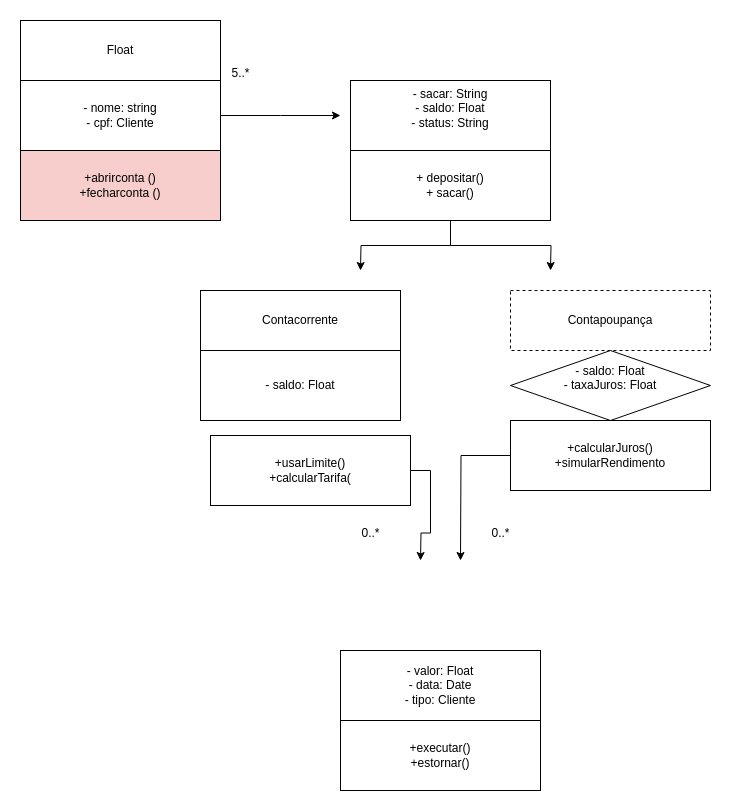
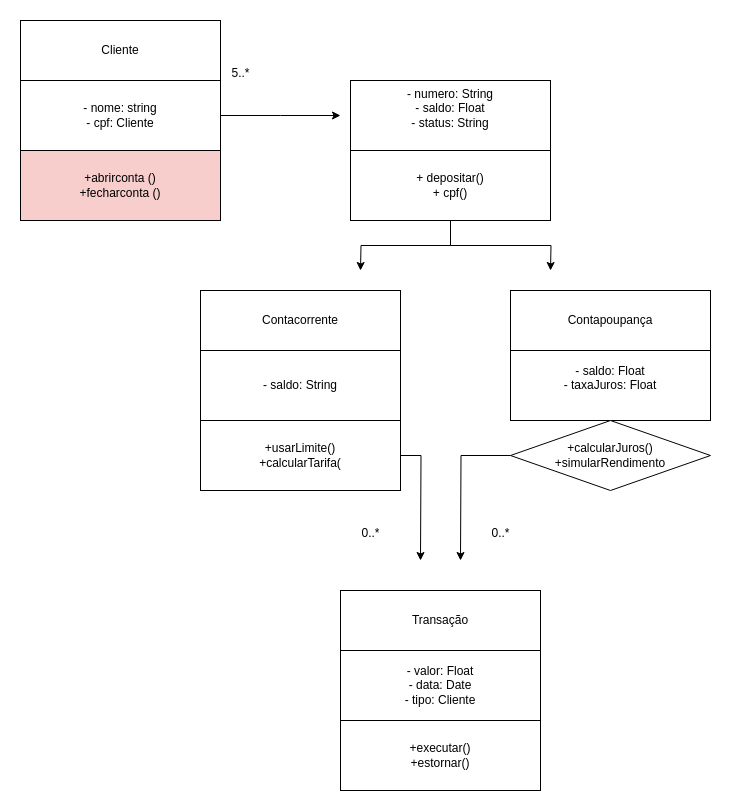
node "Float": label "Float" -> "Cliente"
node "- sacar: String - saldo: Float - status: String": label "- sacar: String - saldo: Float - status: String" -> "- numero: String - saldo: Float - status: String"
node "+ depositar() + sacar()": label "+ depositar() + sacar()" -> "+ depositar() + cpf()"
node "Contapoupança": style dashed -> solid
node "- saldo: Float": label "- saldo: Float" -> "- saldo: String"
node "- saldo: Float - taxaJuros: Float": shape diamond -> rectangle
node "+calcularJuros() +simularRendimento": shape rectangle -> diamond
node "+usarLimite() +calcularTarifa(": moved (311, 471) -> (301, 456)
node "Transação": added
